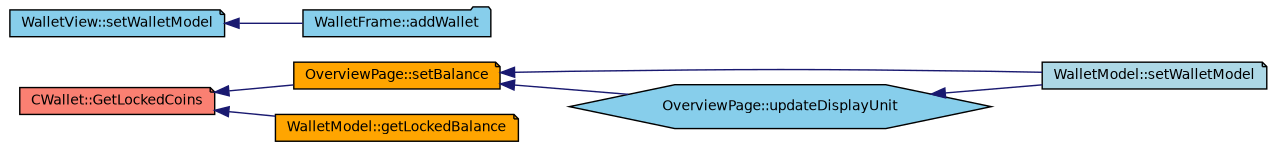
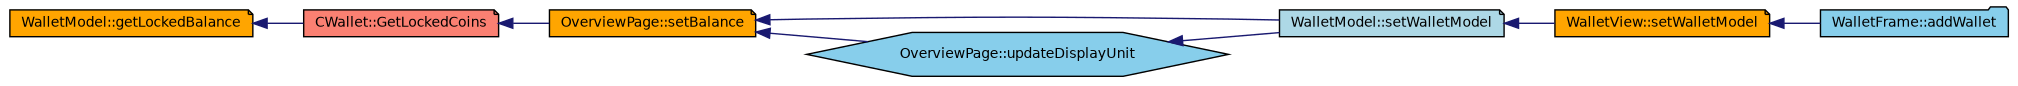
node "WalletView::setWalletModel": fillcolor skyblue -> orange
edge "WalletView::setWalletModel" -> "WalletModel::setWalletModel": added
edge "WalletModel::getLockedBalance" -> "CWallet::GetLockedCoins": reversed
